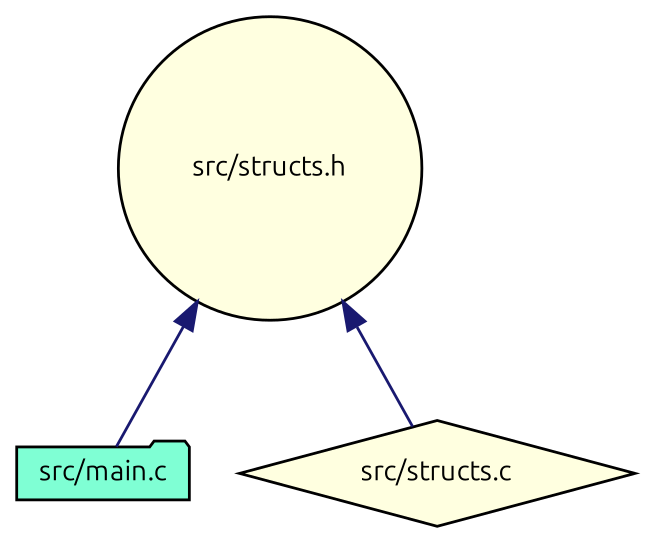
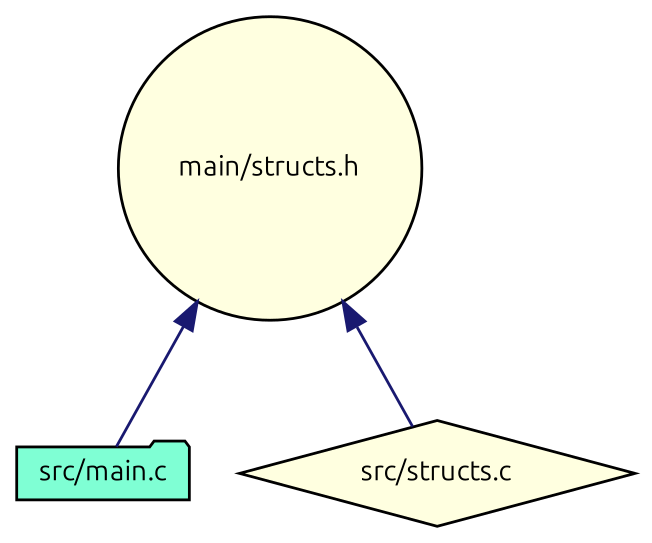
node "src/structs.h": label "src/structs.h" -> "main/structs.h"
